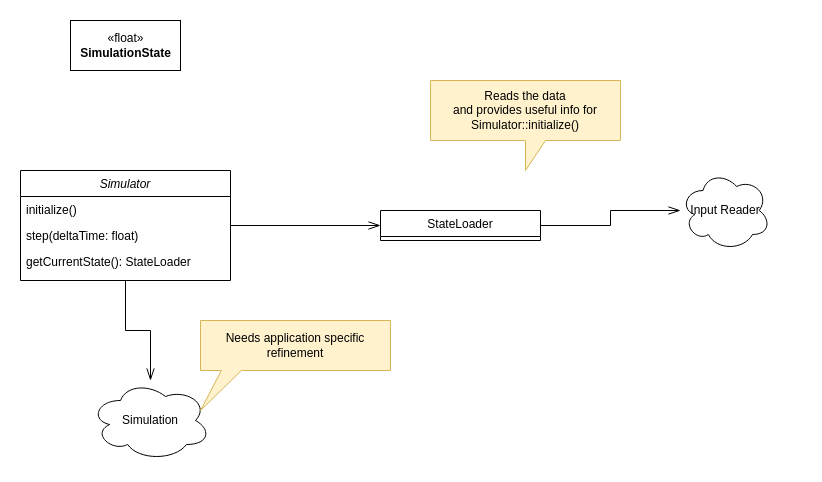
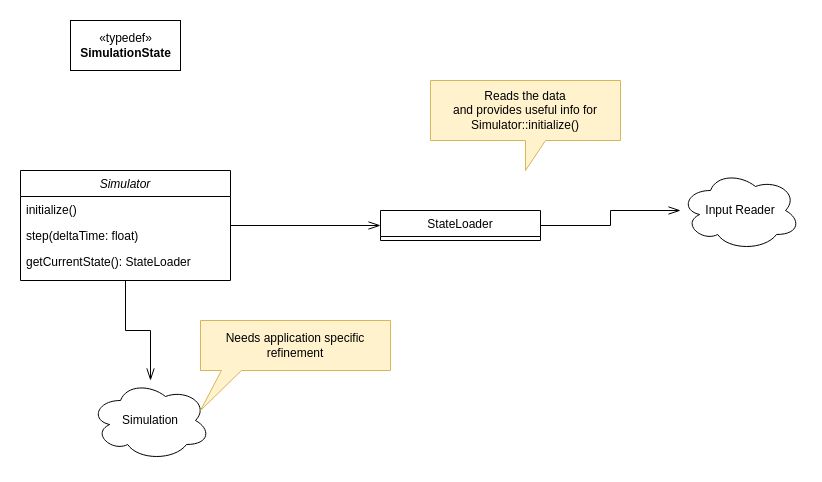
node "«float» SimulationState": label "«float» SimulationState" -> "«typedef» SimulationState"
node "Input Reader": size 90x80 -> 120x80
